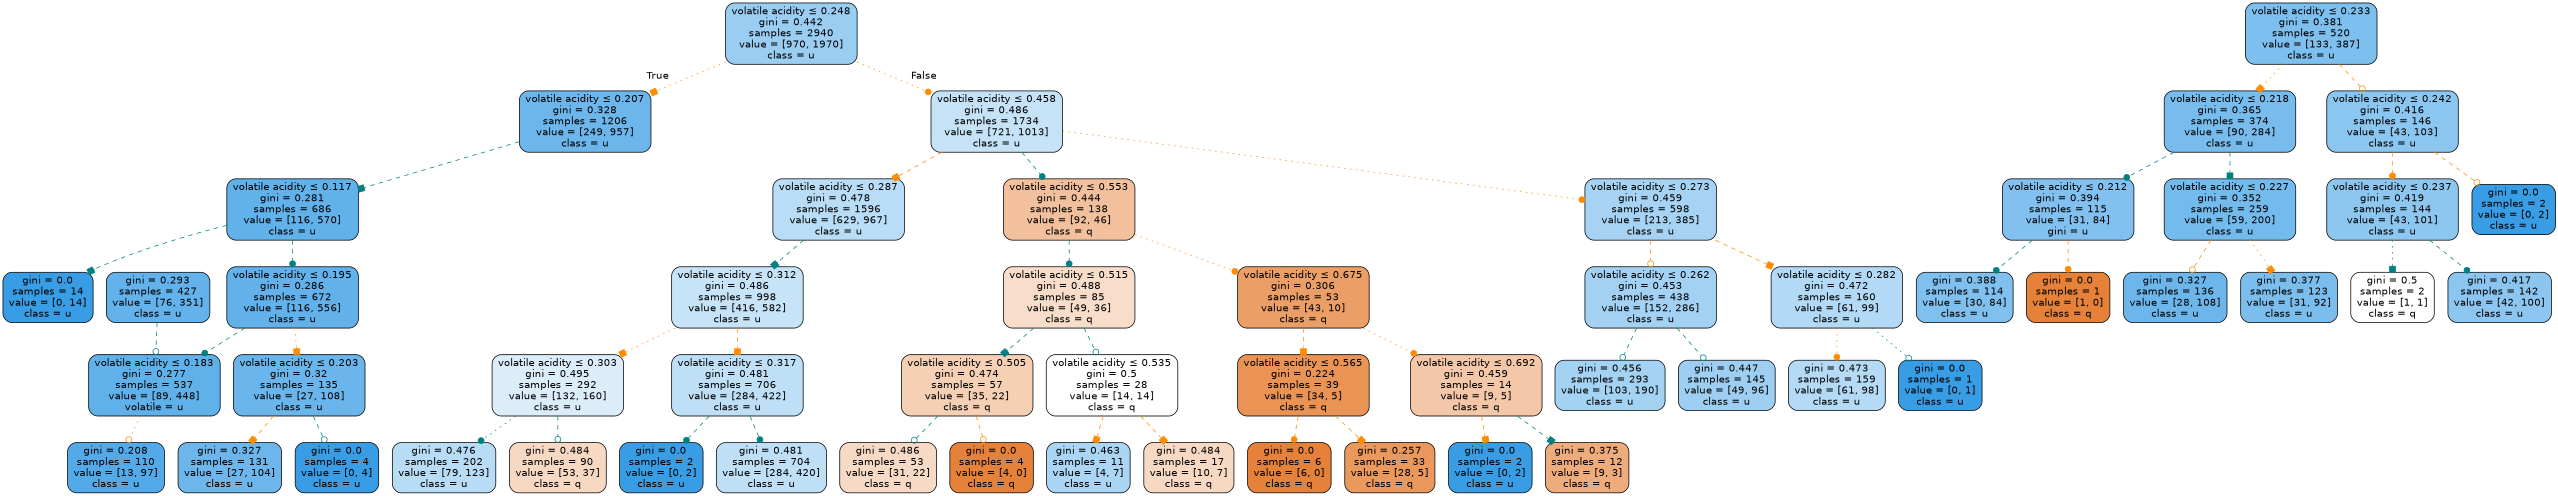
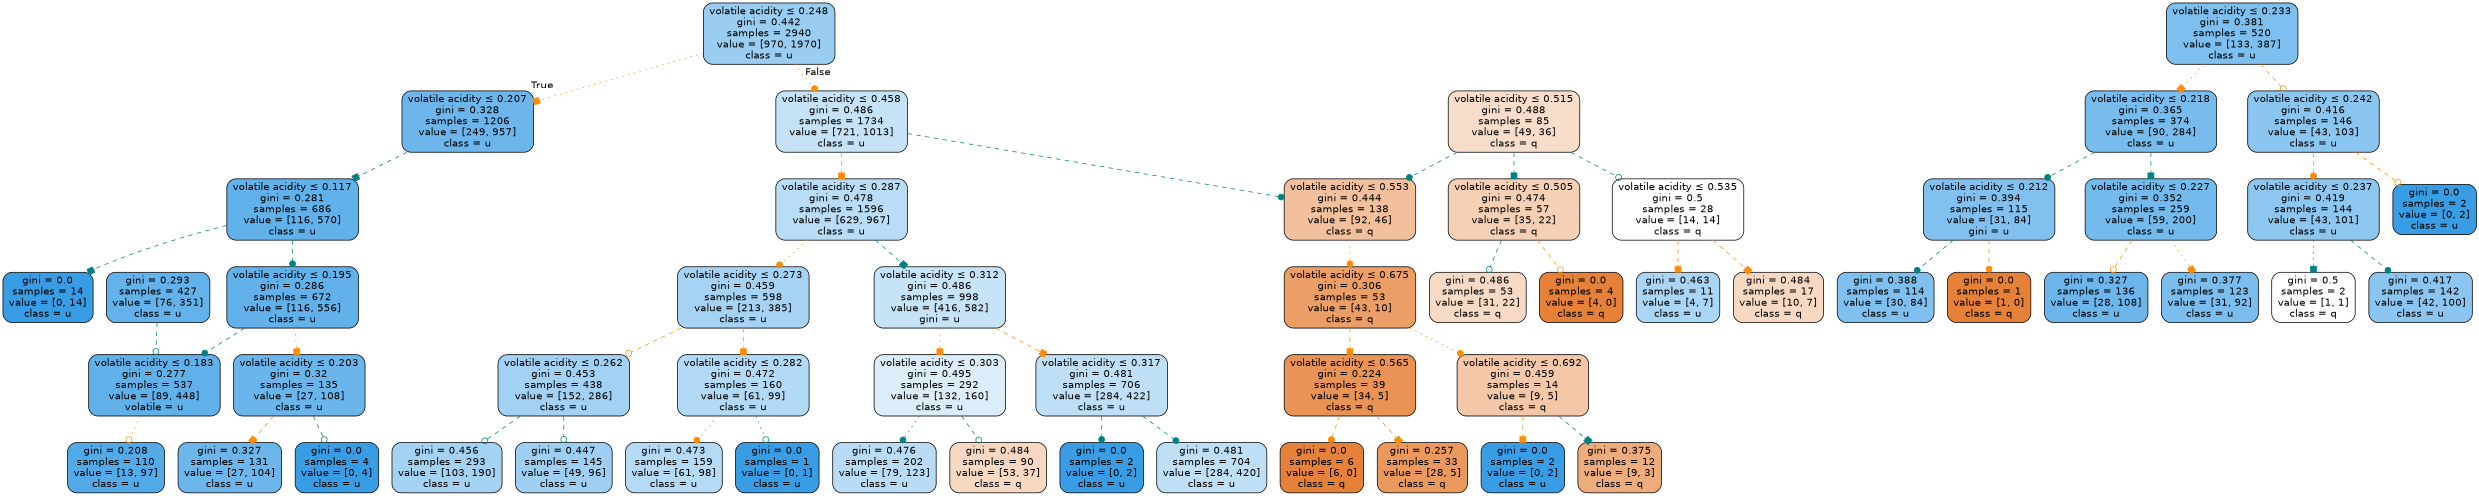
edge "volatile acidity ≤ 0.458" -> "volatile acidity ≤ 0.273": now "volatile acidity ≤ 0.287" -> "volatile acidity ≤ 0.273"
edge "volatile acidity ≤ 0.553" -> "volatile acidity ≤ 0.515": reversed
node "volatile acidity ≤ 0.312": text "class = u" -> "gini = u"
